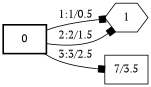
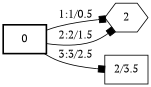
node "1": label "1" -> "2"
node "7/3.5": label "7/3.5" -> "2/3.5"
